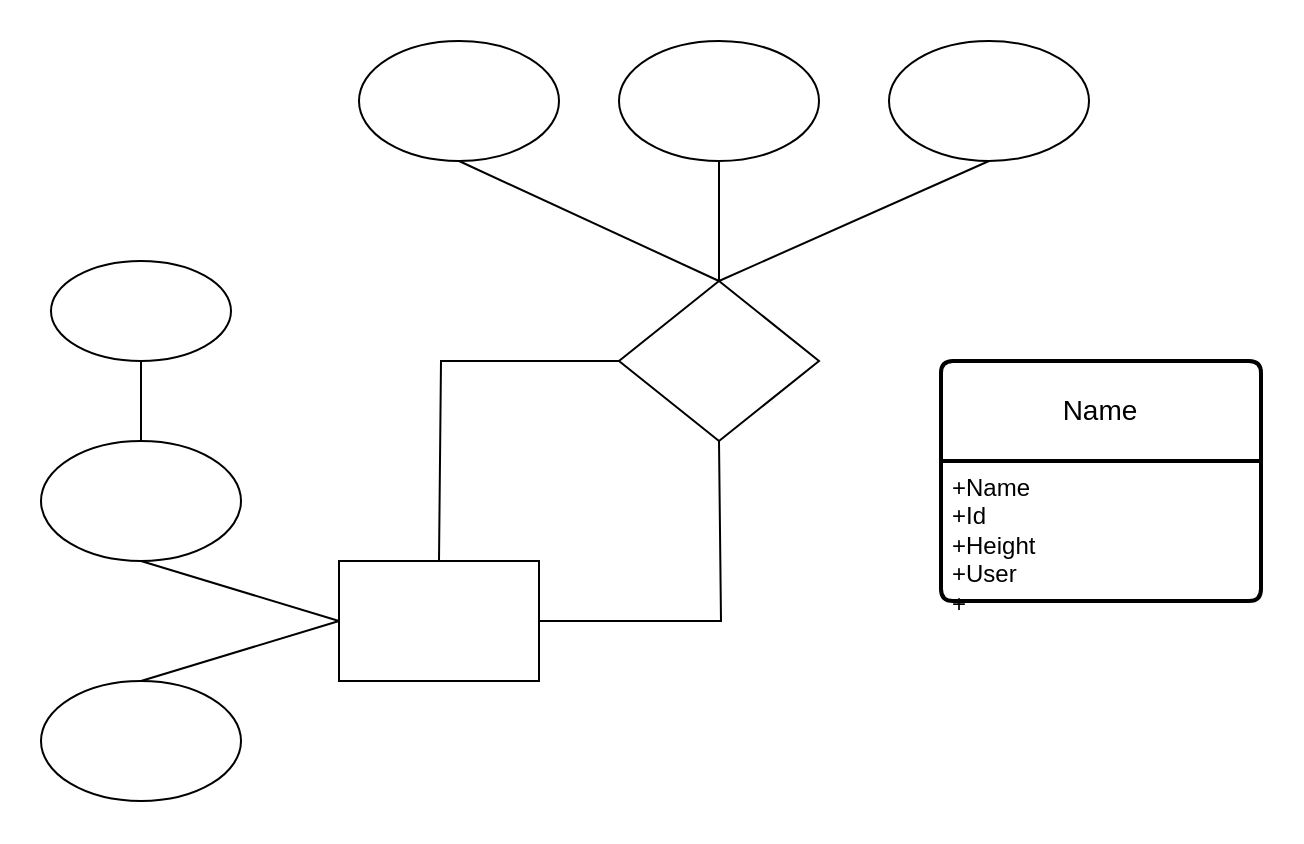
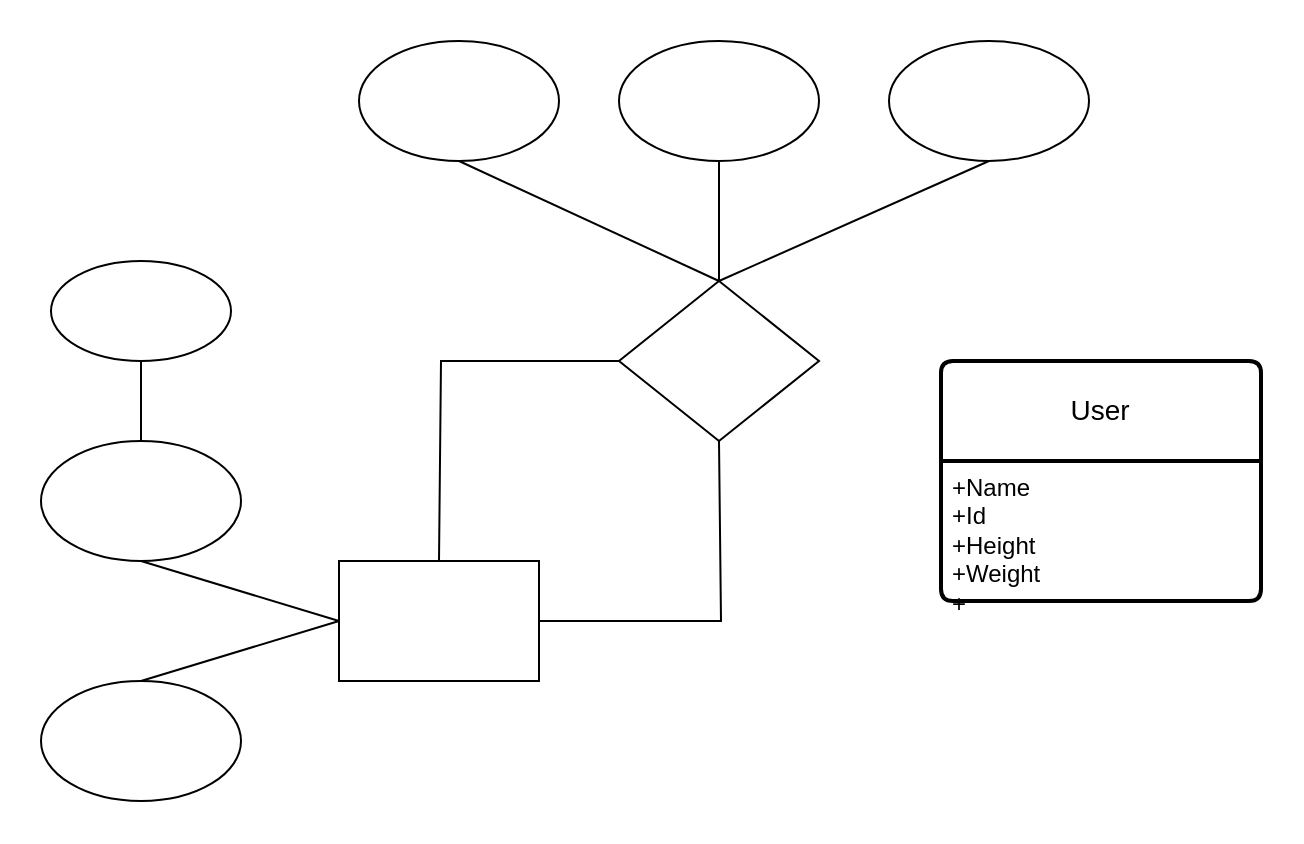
node "Name": label "Name" -> "User"
node "+Name +Id +Height +User +": label "+Name +Id +Height +User +" -> "+Name +Id +Height +Weight +"
